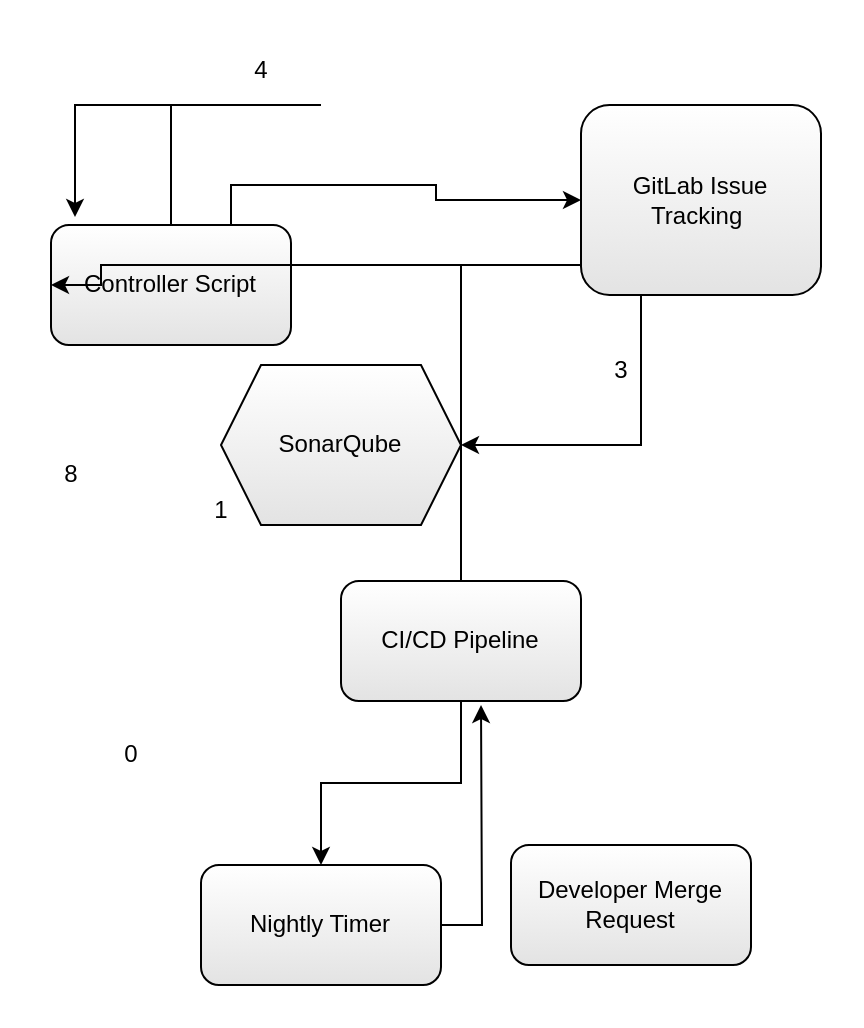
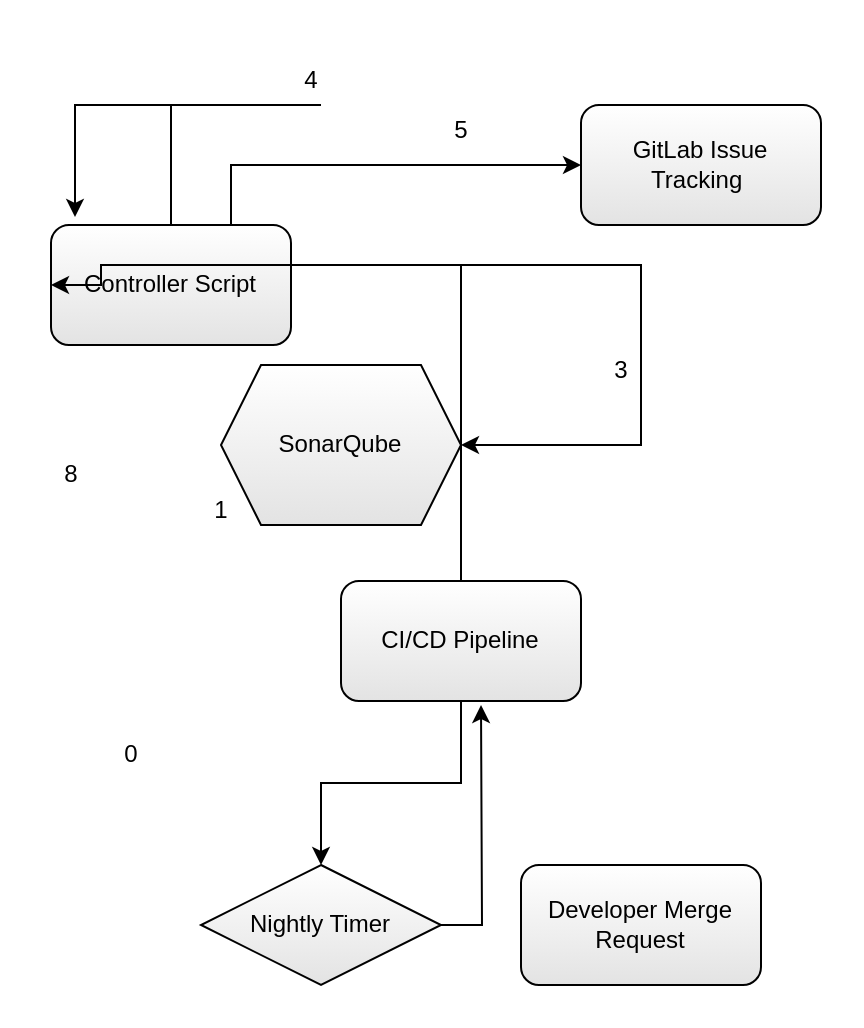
node "4": moved (261, 71) -> (311, 81)
node "5": added
node "GitLab Issue Tracking": size 240x190 -> 240x120
node "Developer Merge Request": moved (631, 905) -> (641, 925)
node "Nightly Timer": shape rounded rectangle -> diamond
